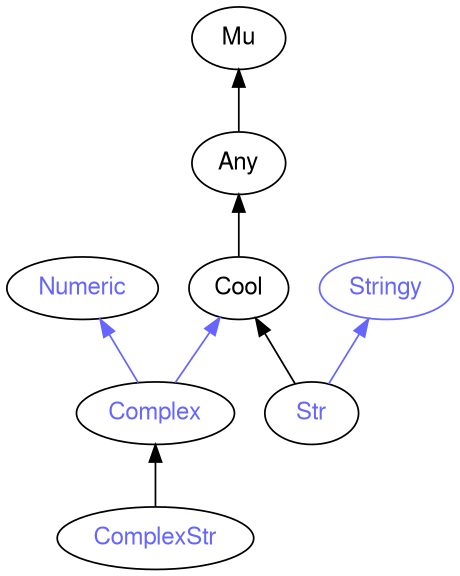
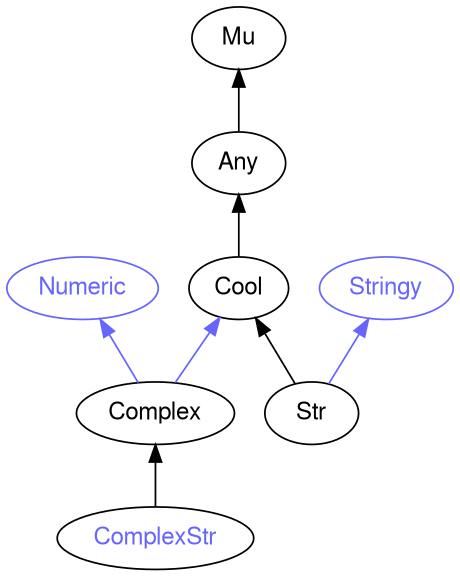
node "Numeric": color #000000 -> #6666ff
node "Complex": fontcolor #6666ff -> #000000
node "Str": fontcolor #6666ff -> #000000
